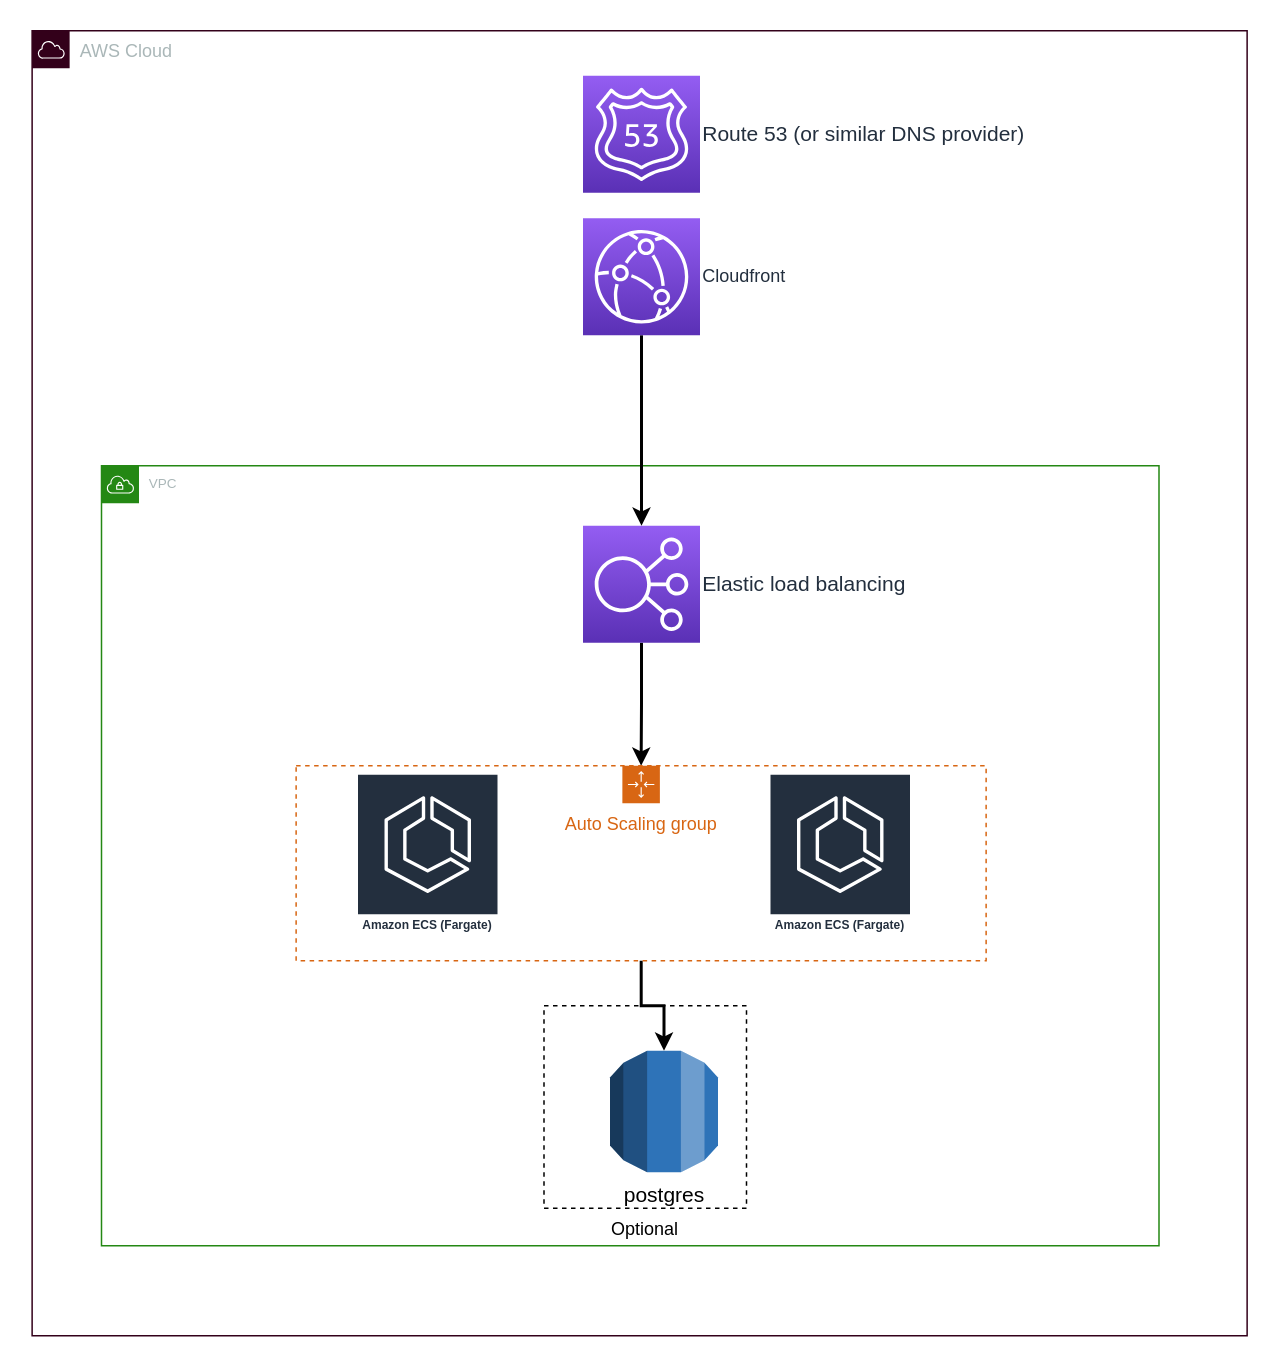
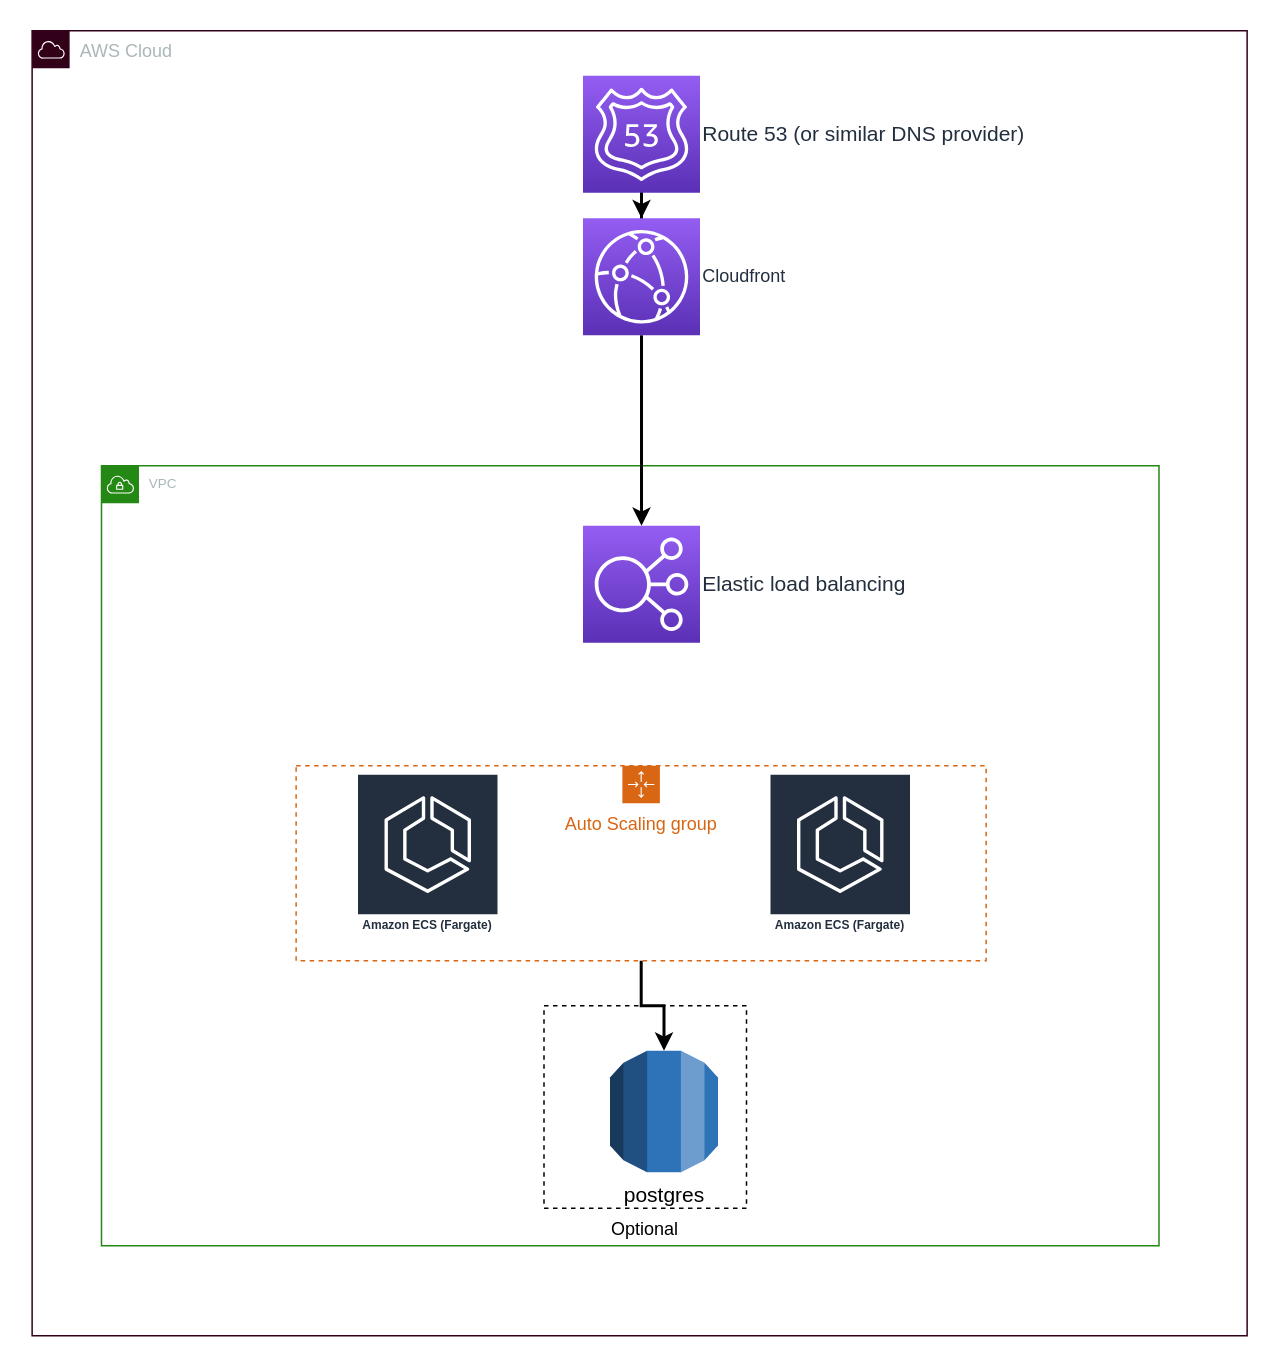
edge "Route 53 (or similar DNS provider)" -> "Cloudfront": added
edge "Elastic load balancing" -> "Auto Scaling group": removed
